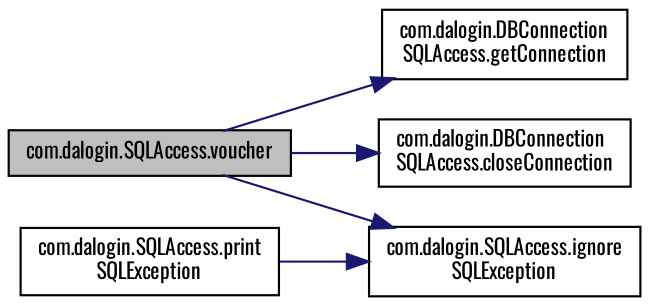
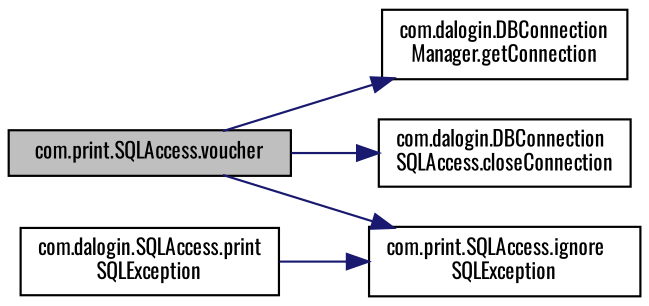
node "com.dalogin.DBConnection SQLAccess.getConnection": label "com.dalogin.DBConnection SQLAccess.getConnection" -> "com.dalogin.DBConnection Manager.getConnection"
node "com.dalogin.SQLAccess.voucher": label "com.dalogin.SQLAccess.voucher" -> "com.print.SQLAccess.voucher"
node "com.dalogin.SQLAccess.ignore SQLException": label "com.dalogin.SQLAccess.ignore SQLException" -> "com.print.SQLAccess.ignore SQLException"
